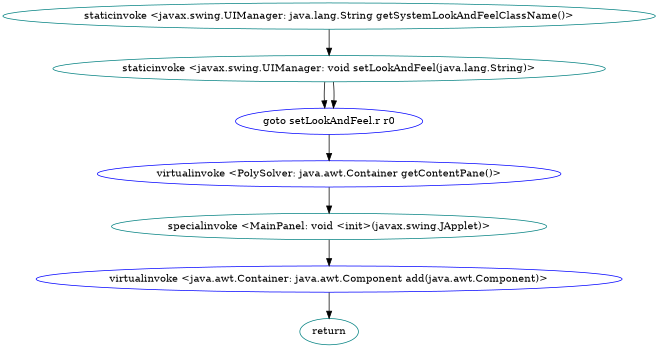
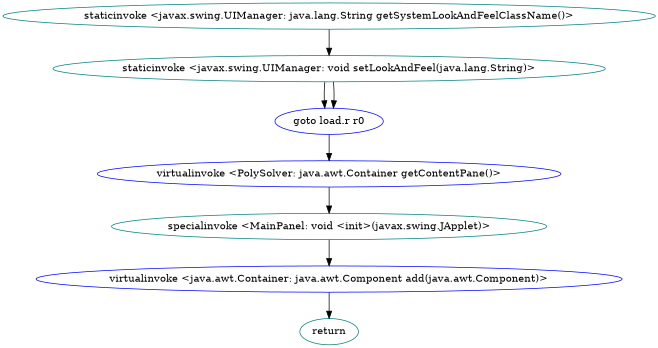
node "goto setLookAndFeel.r r0": label "goto setLookAndFeel.r r0" -> "goto load.r r0"
